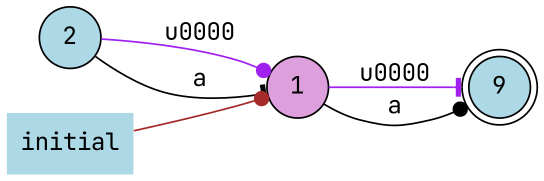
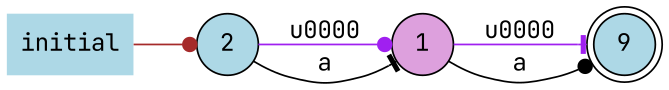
edge "initial" -> "1": now "initial" -> "2"
